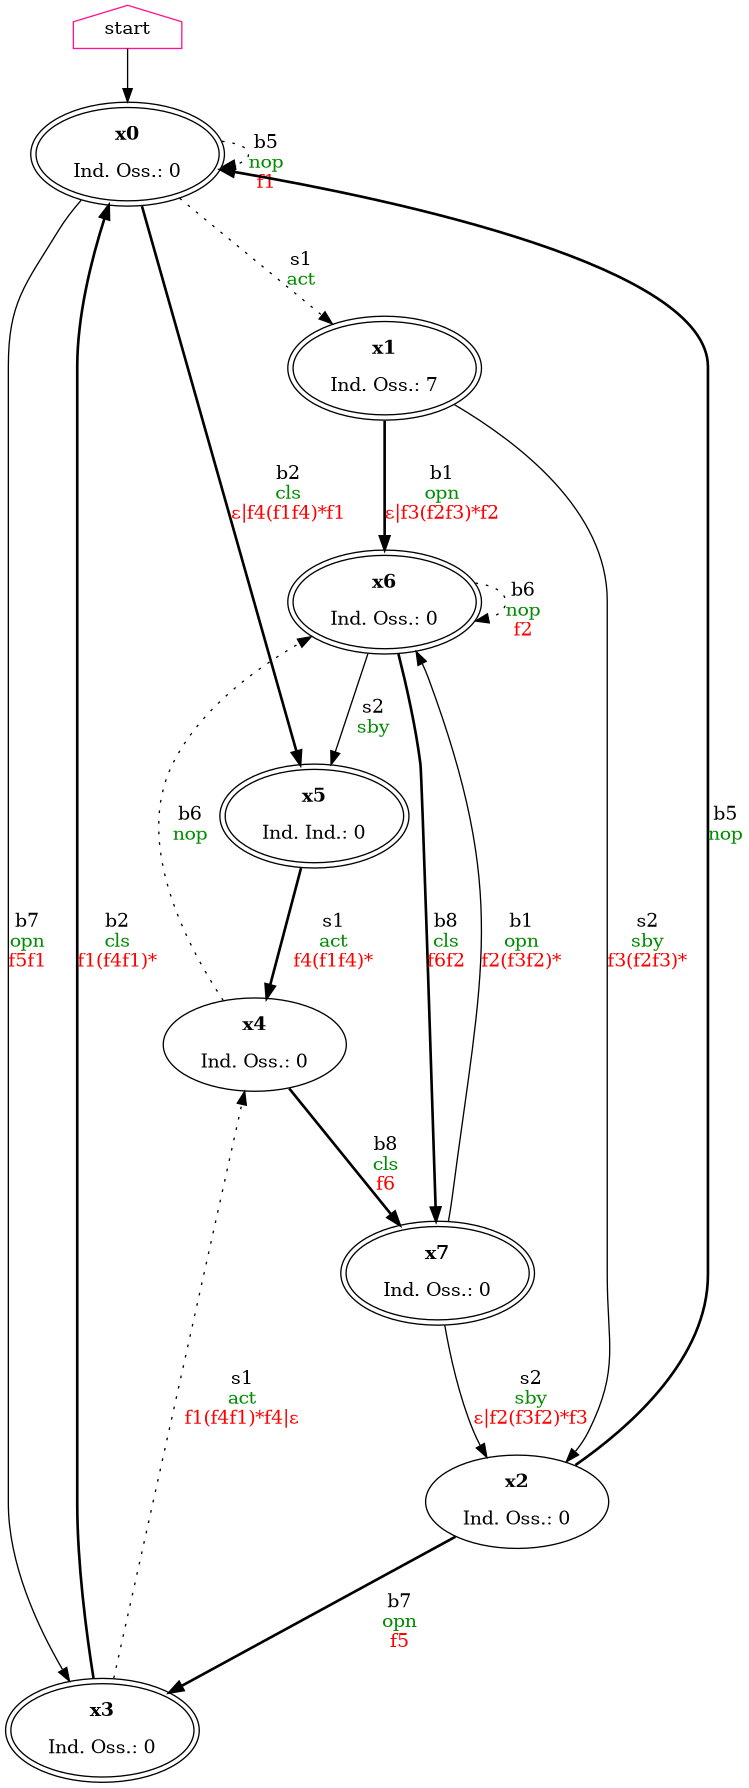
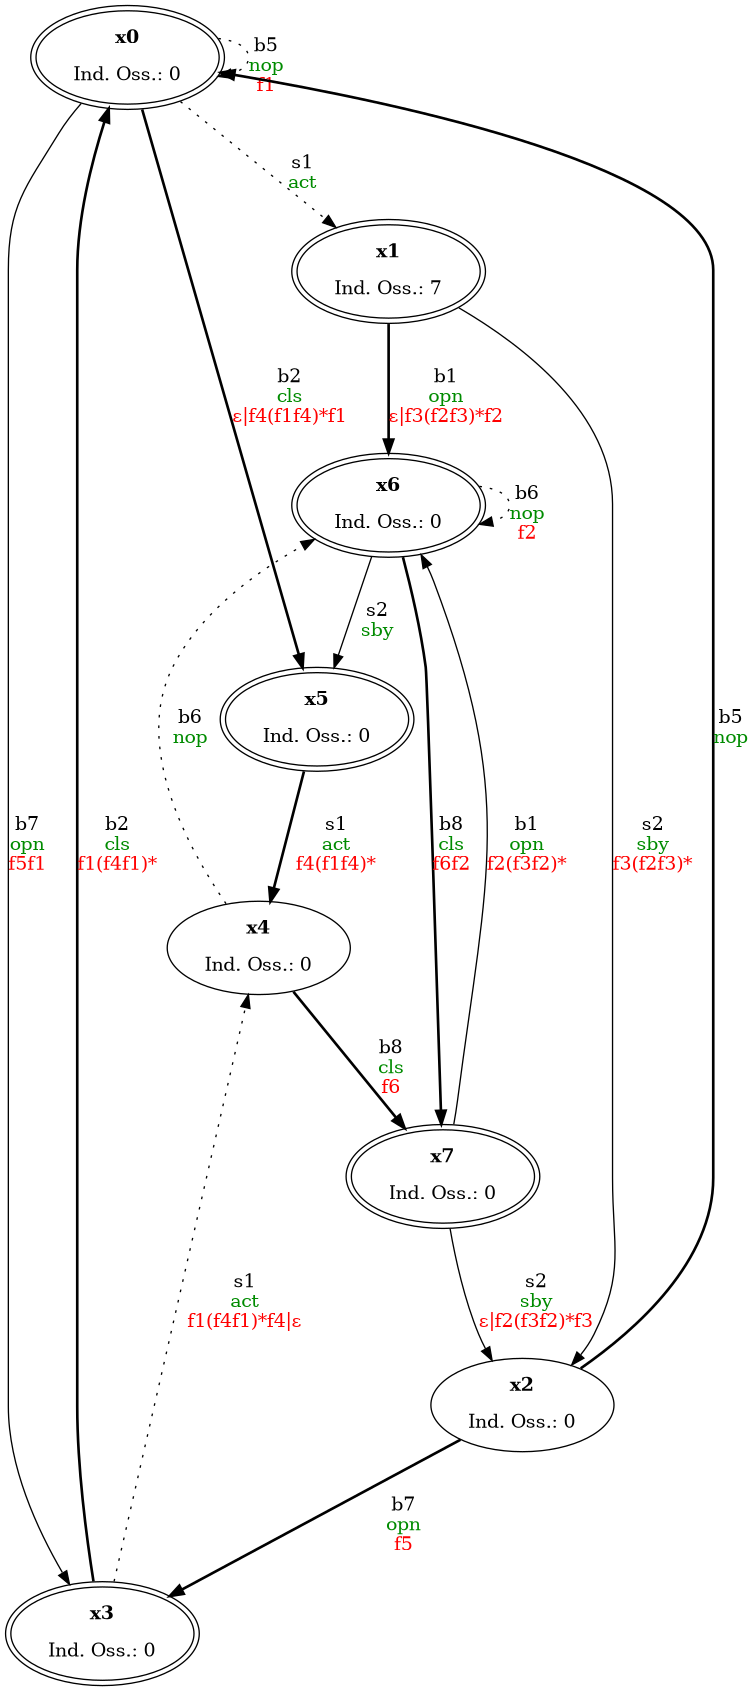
node "start": removed
node "x5": text "Ind. Ind.: 0" -> "Ind. Oss.: 0"
